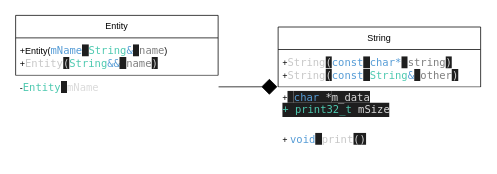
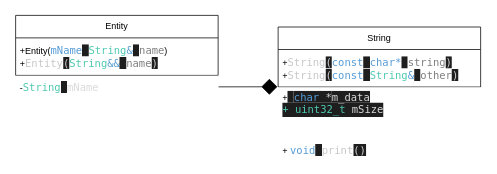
node "-Entity mName": label "-Entity mName" -> "-String mName"
node "+ char *m_data + print32_t mSize": label "+ char *m_data + print32_t mSize" -> "+ char *m_data + uint32_t mSize"
node "+ void print()": moved (379, 139) -> (379, 150)
